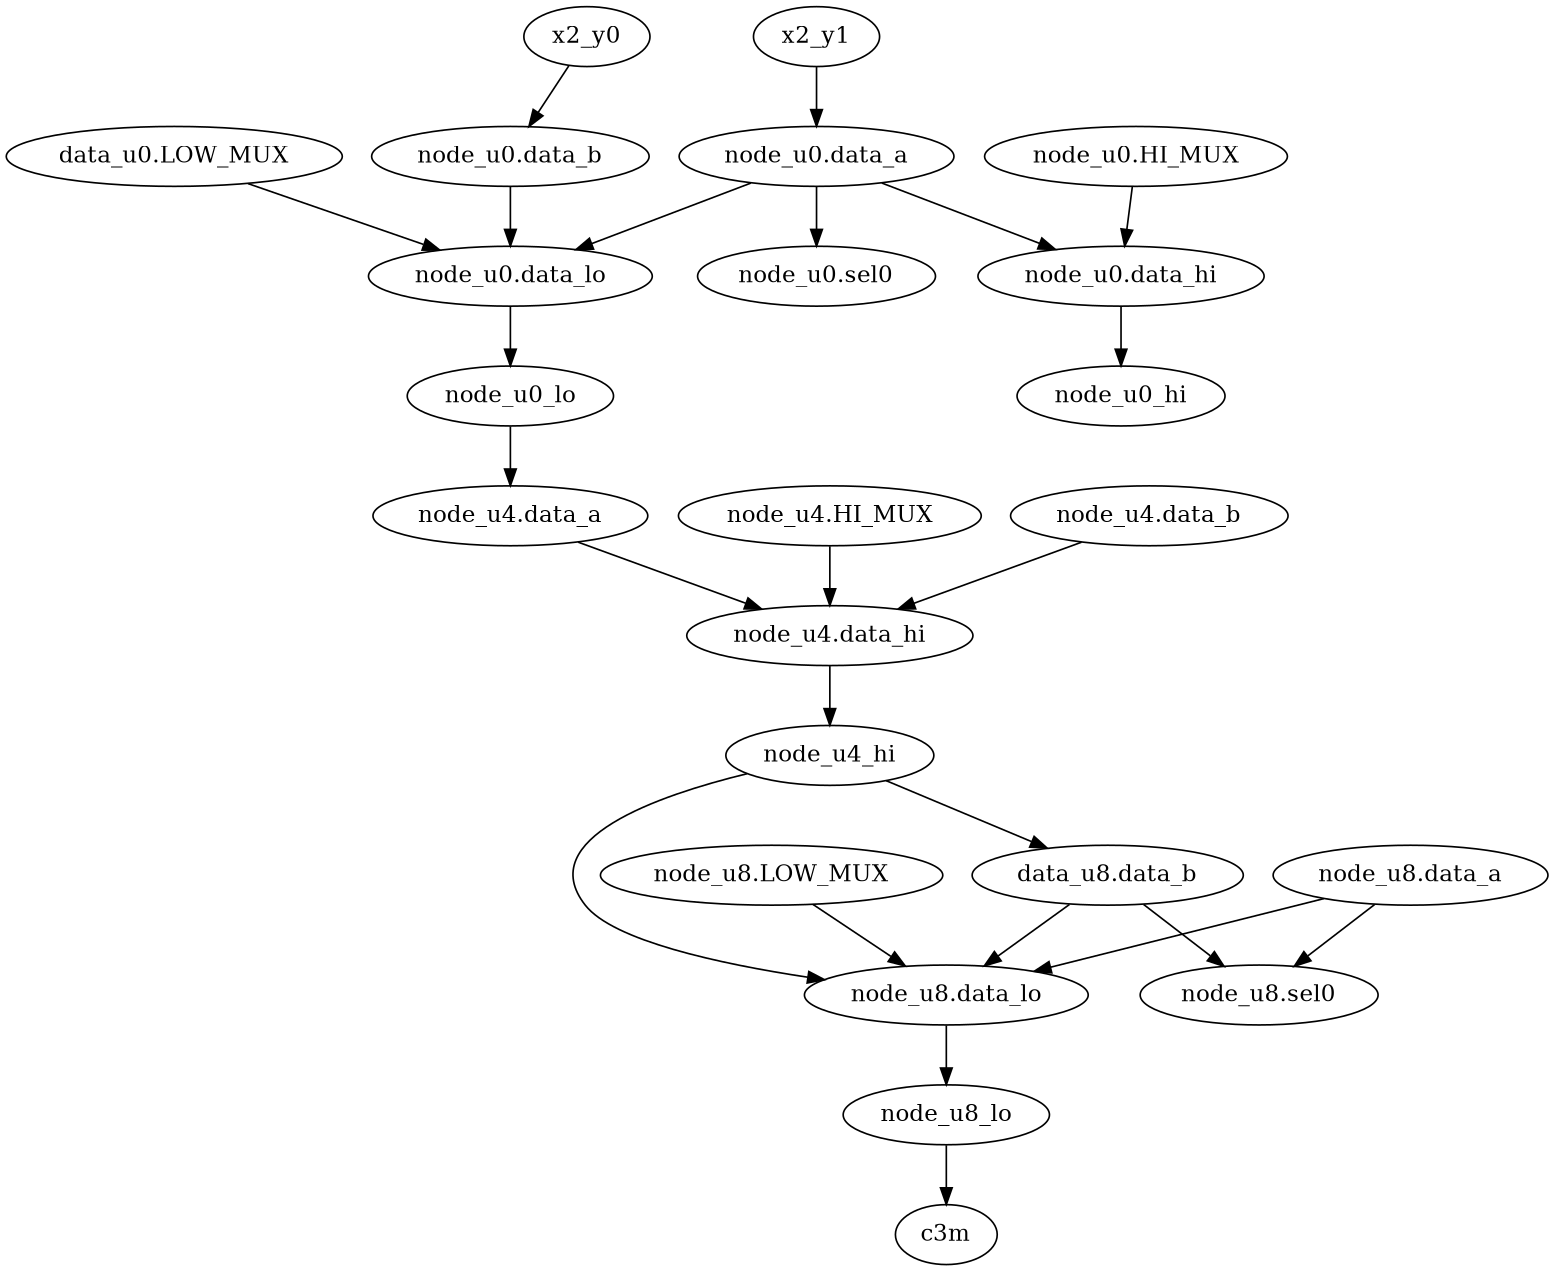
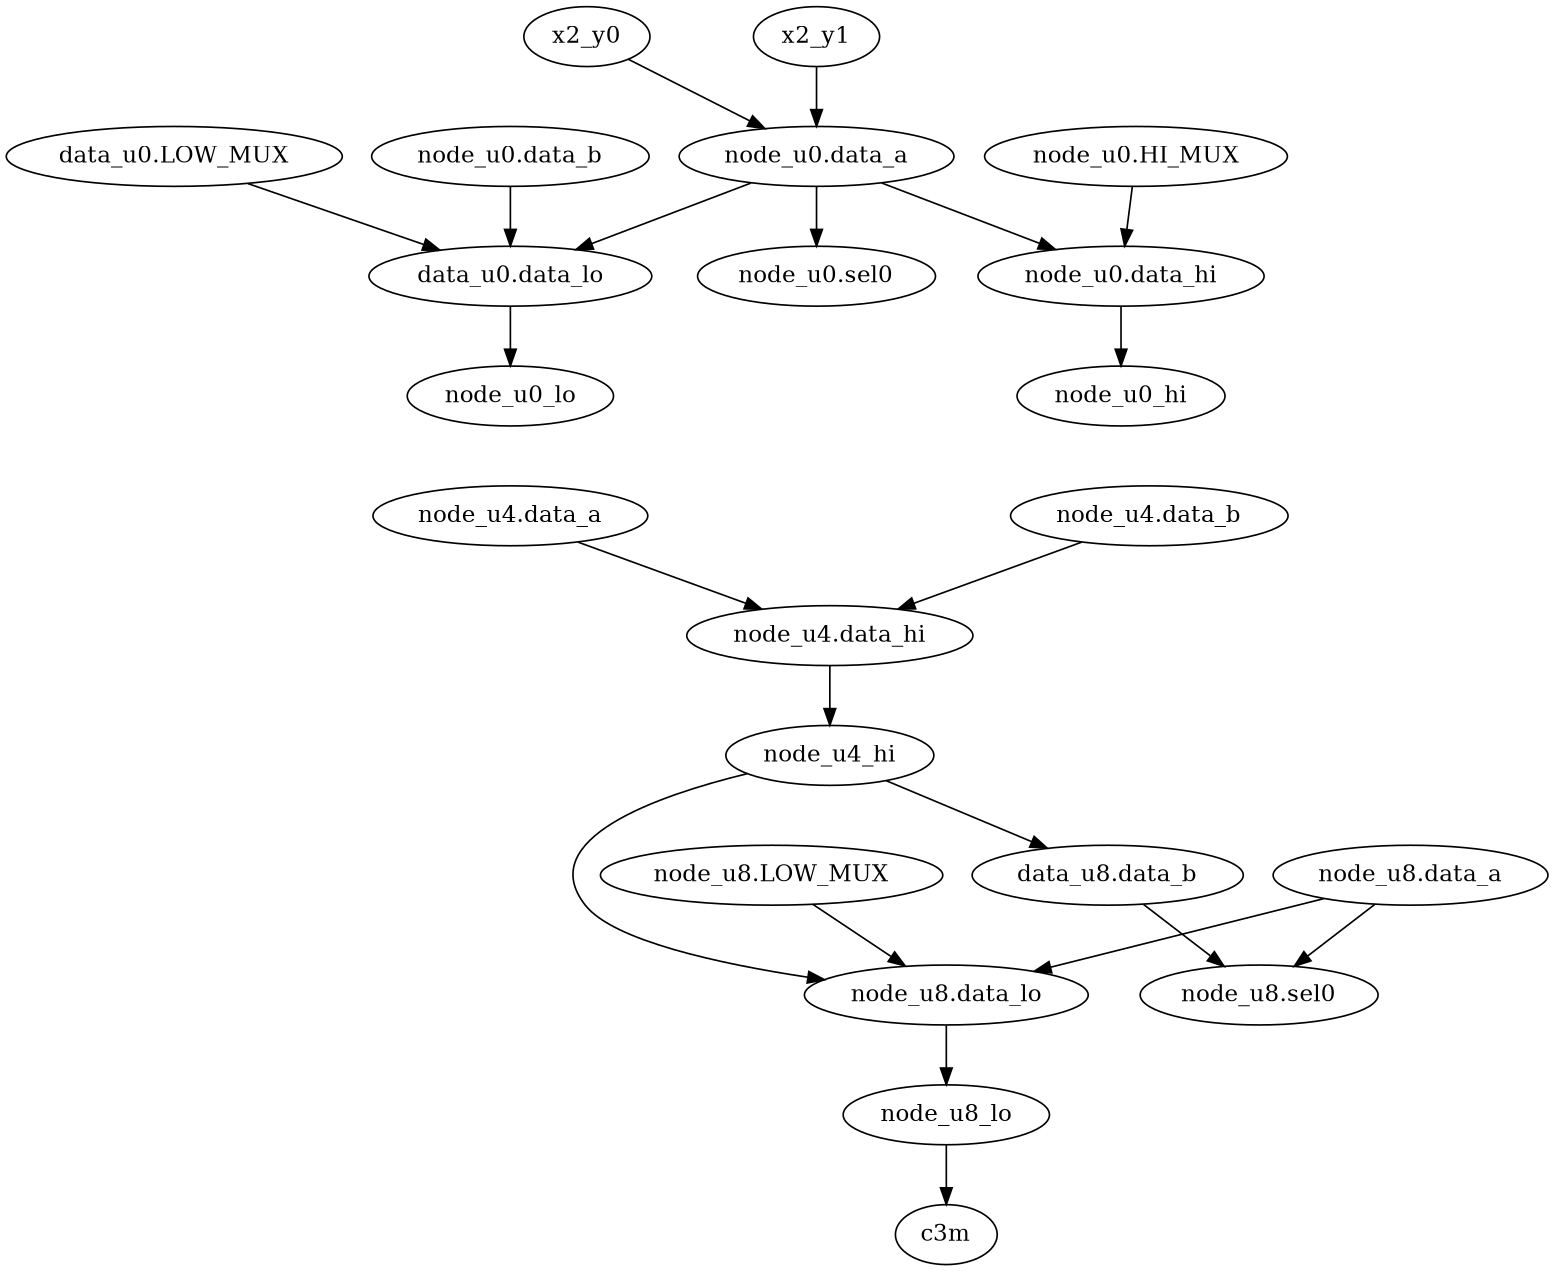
edge "x2_y0" -> "node_u0.data_b": now "x2_y0" -> "node_u0.data_a"
node "node_u0.data_lo": label "node_u0.data_lo" -> "data_u0.data_lo"
edge "node_u0_lo" -> "node_u4.data_a": removed
node "node_u4.HI_MUX": removed
edge "data_u8.data_b" -> "node_u8.data_lo": removed
